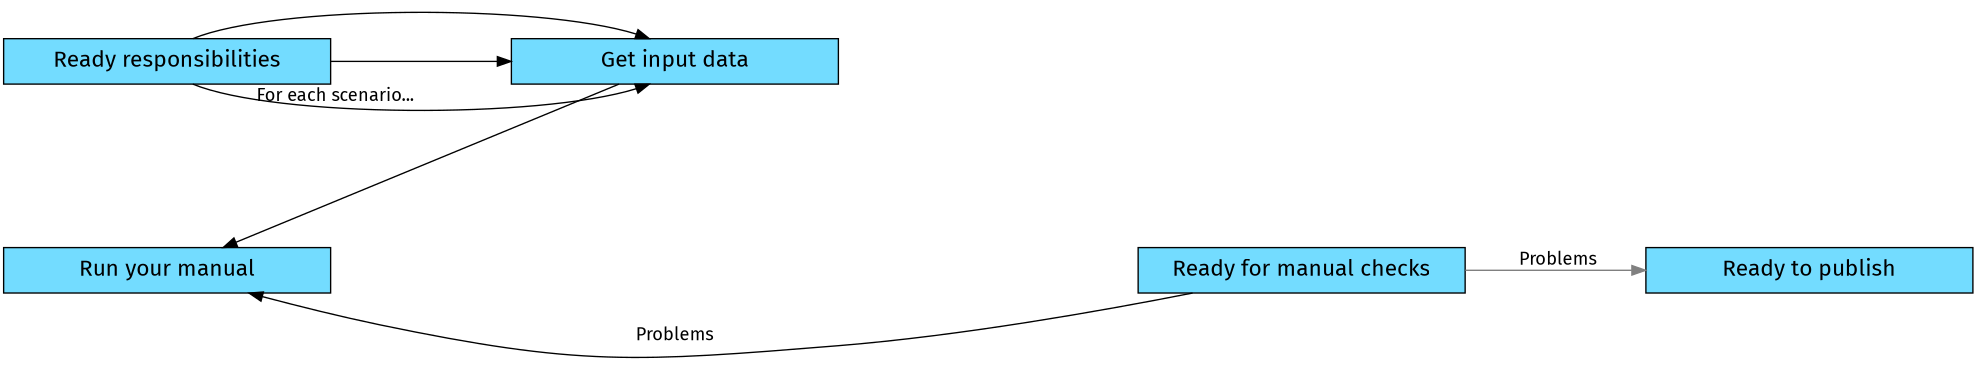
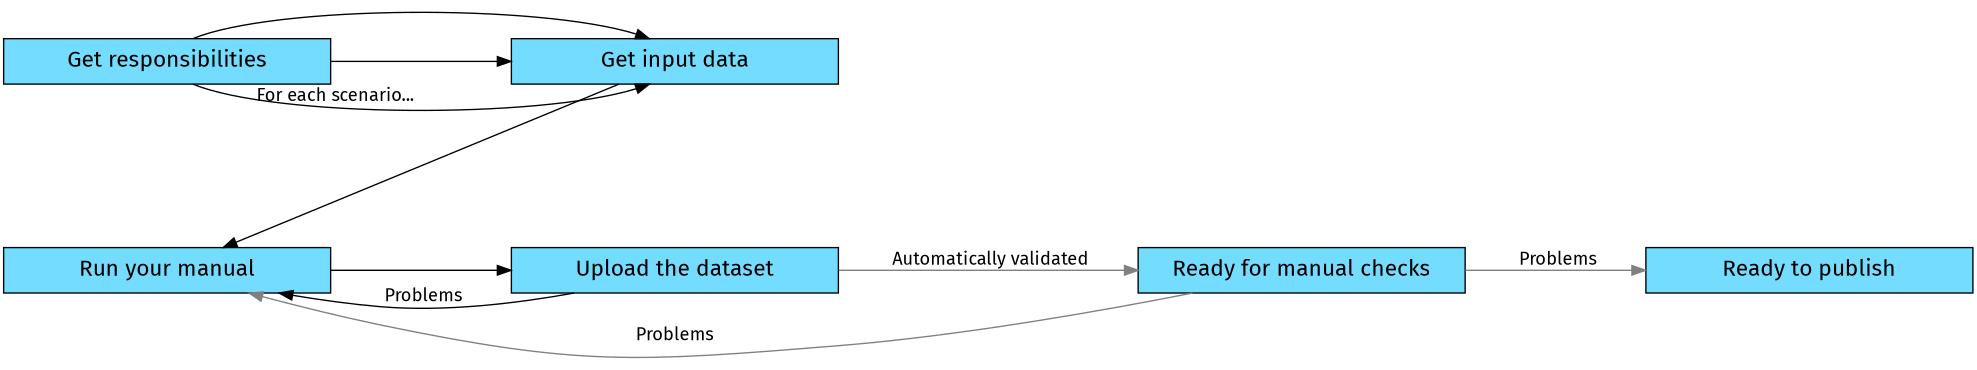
node "Ready responsibilities": label "Ready responsibilities" -> "Get responsibilities"
node "Upload the dataset": added
edge "Ready for manual checks" -> "Run your manual": color black -> #808080
